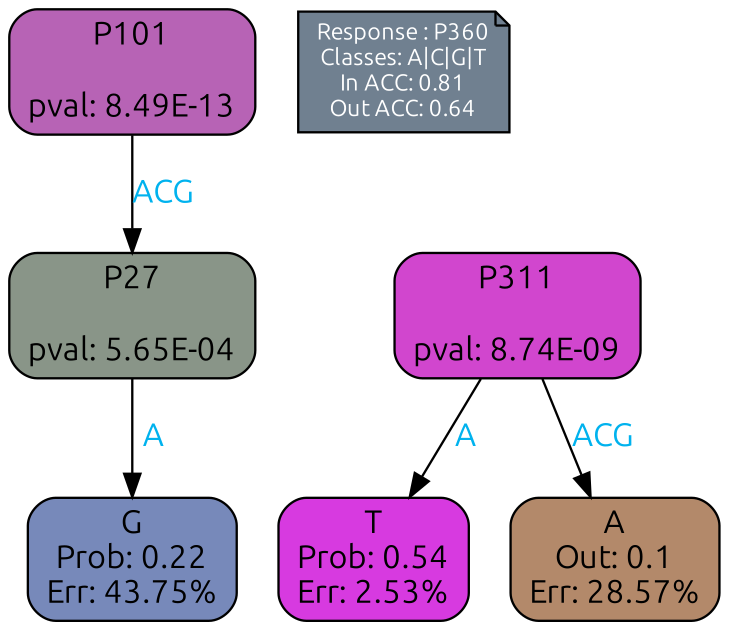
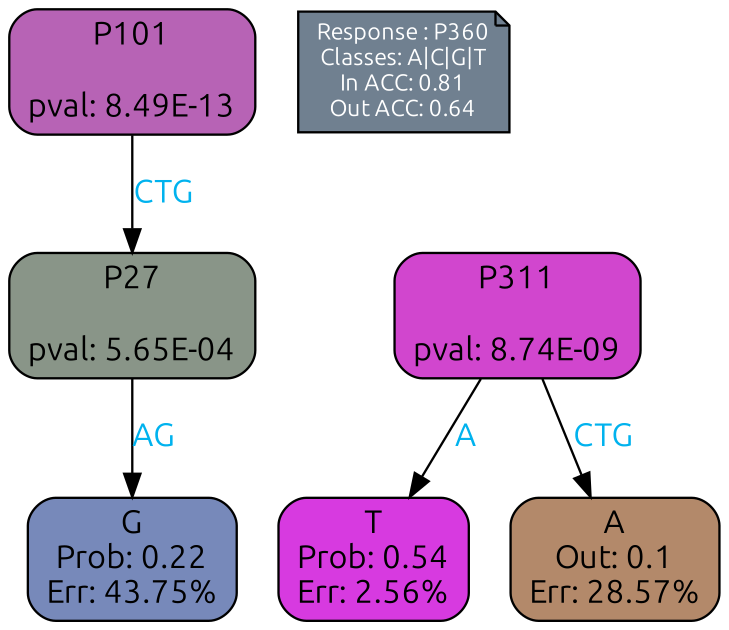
edge "P101 pval: 8.49E-13" -> "P27 pval: 5.65E-04": label "ACG" -> "CTG"
edge "P27 pval: 5.65E-04" -> "G Prob: 0.22 Err: 43.75%": label "A" -> "AG"
edge "P311 pval: 8.74E-09" -> "A Out: 0.1 Err: 28.57%": label "ACG" -> "CTG"
node "T Prob: 0.54 Err: 2.53%": label "T Prob: 0.54 Err: 2.53%" -> "T Prob: 0.54 Err: 2.56%"
